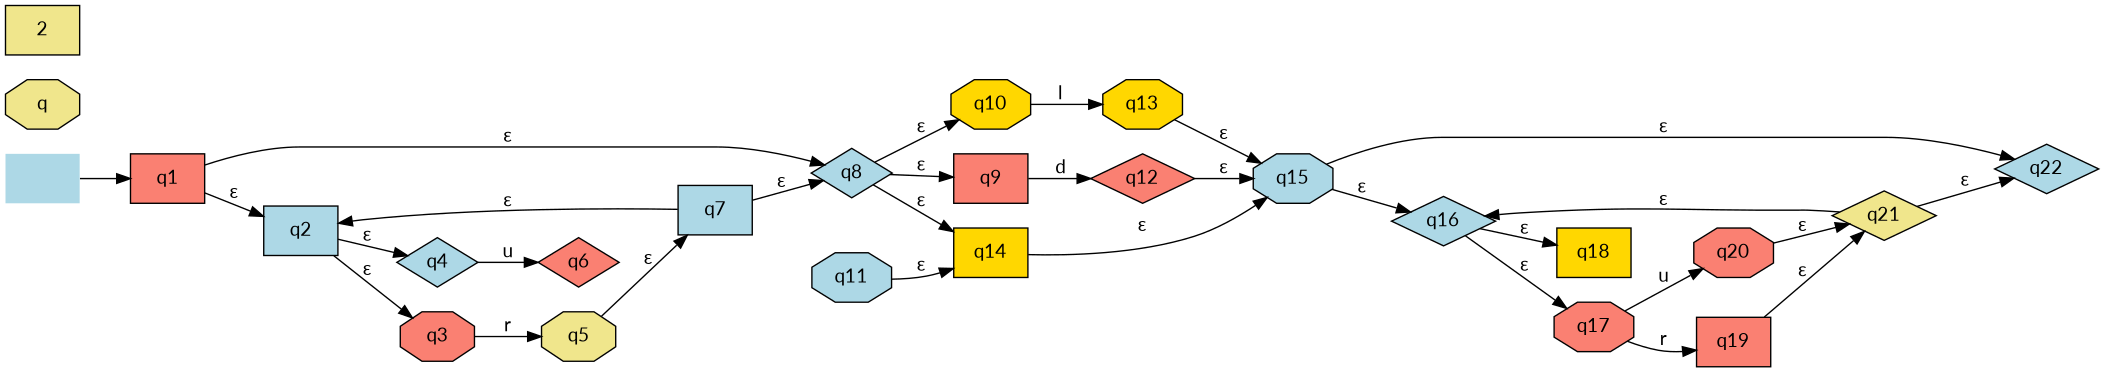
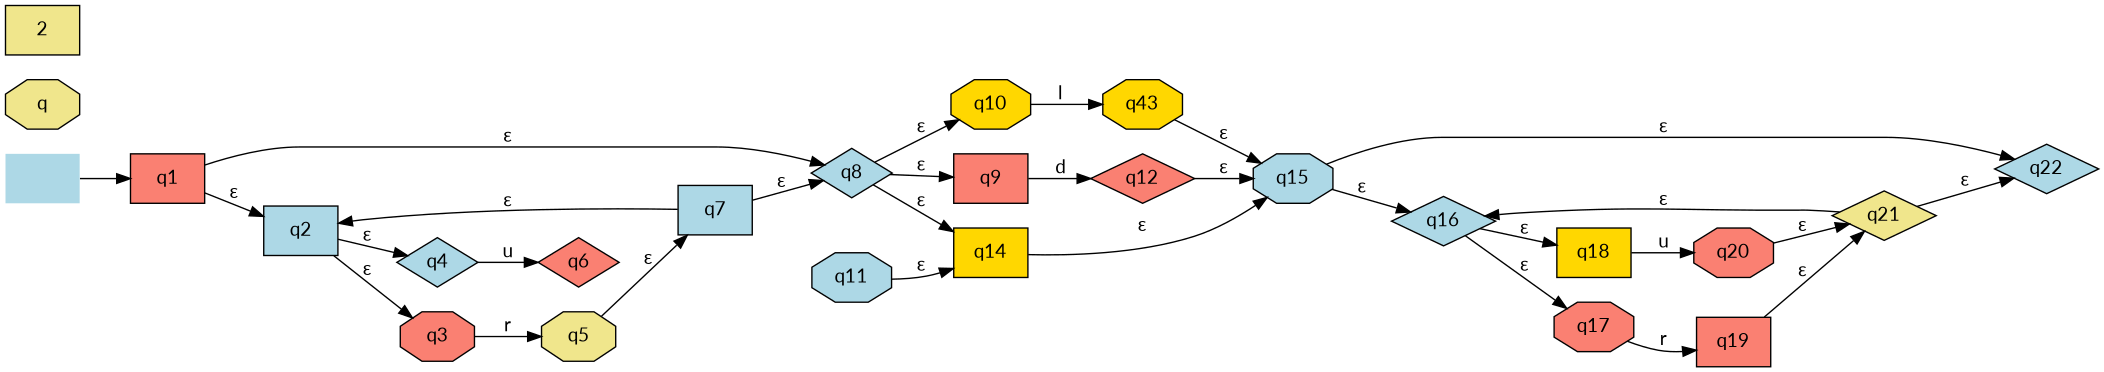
node "q13": label "q13" -> "q43"
edge "q17" -> "q20": now "q18" -> "q20"
